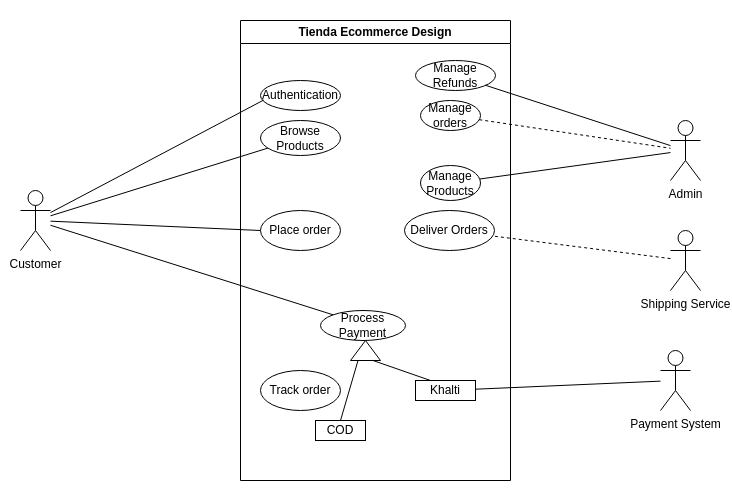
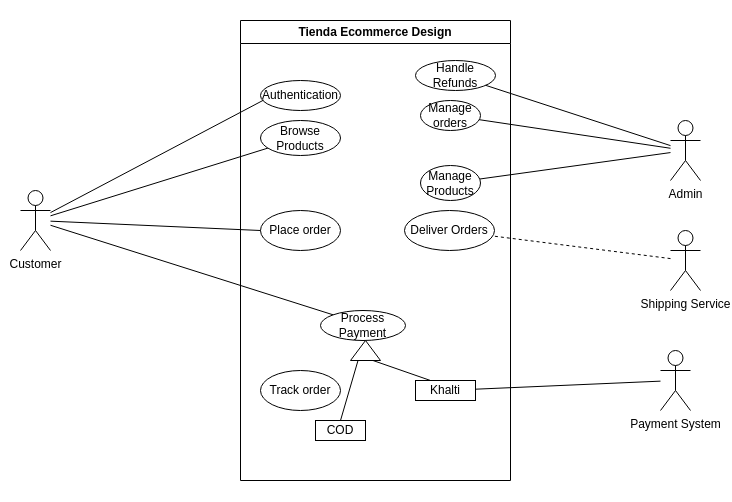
node "Manage Refunds": label "Manage Refunds" -> "Handle Refunds"
edge "Manage orders" -- "Admin": style dashed -> solid
